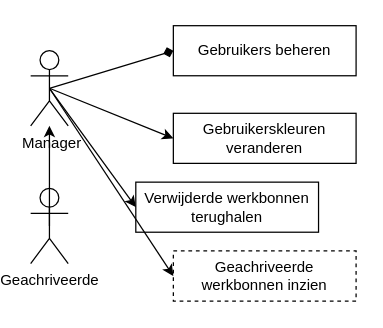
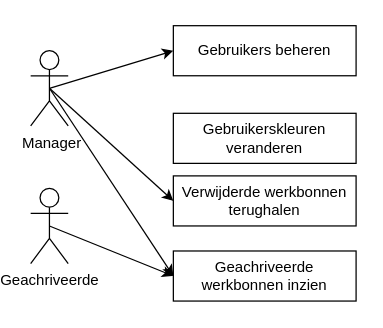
edge "Manager" -> "Gebruikers beheren": arrowhead diamond -> classic
edge "Manager" -> "Gebruikerskleuren veranderen": removed
edge "Geachriveerde" -> "Manager": now "Geachriveerde" -> "Geachriveerde werkbonnen inzien"
node "Verwijderde werkbonnen terughalen": moved (227, 207) -> (264, 201)
node "Geachriveerde werkbonnen inzien": style dashed -> solid
